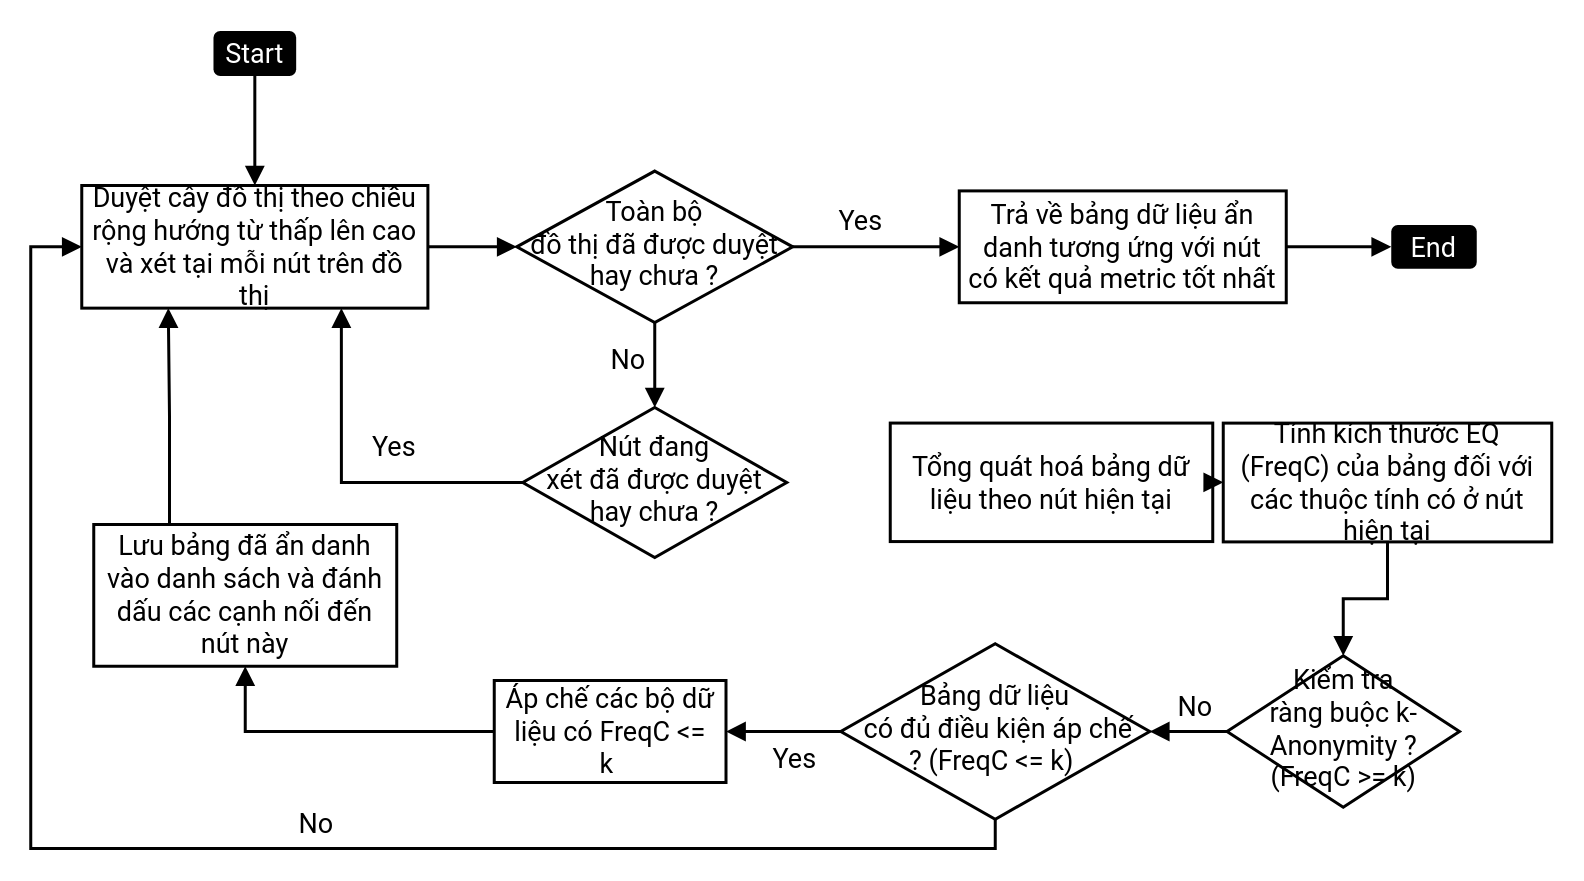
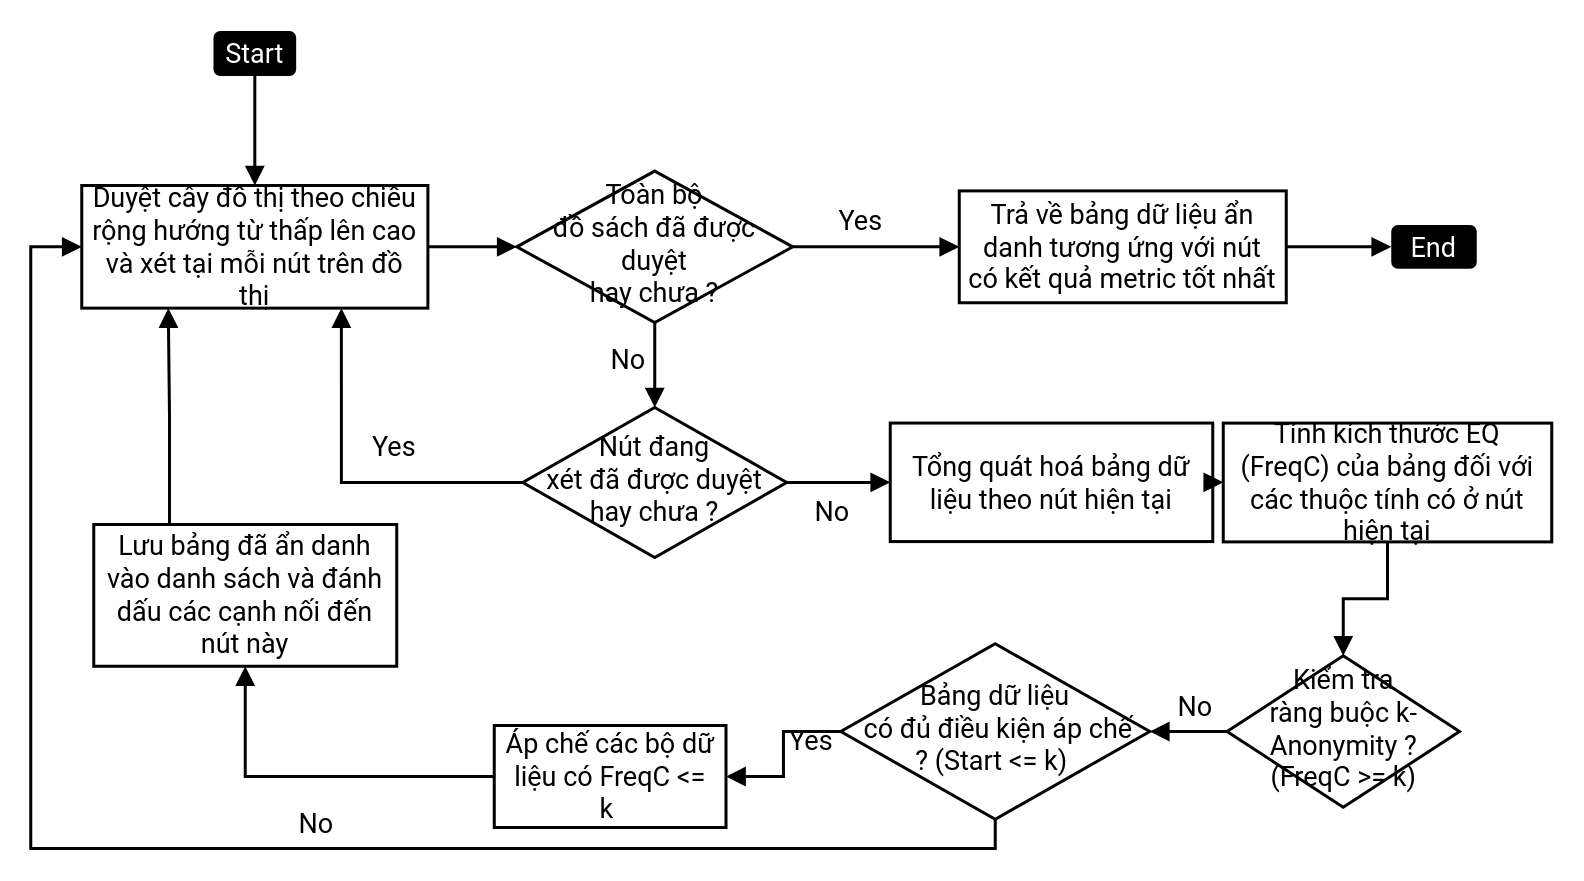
node "Toàn bộ đồ thị đã được duyệt hay chưa ?": label "Toàn bộ đồ thị đã được duyệt hay chưa ?" -> "Toàn bộ đồ sách đã được duyệt hay chưa ?"
edge "Nút đang xét đã được duyệt hay chưa ?" -> "Tổng quát hoá bảng dữ liệu theo nút hiện tại": added, label "No"
node "Bảng dữ liệu có đủ điều kiện áp chế ? (FreqC <= k)": label "Bảng dữ liệu có đủ điều kiện áp chế ? (FreqC <= k)" -> "Bảng dữ liệu có đủ điều kiện áp chế ? (Start <= k)"
node "Áp chế các bộ dữ liệu có FreqC <= k": moved (610, 731) -> (610, 776)
